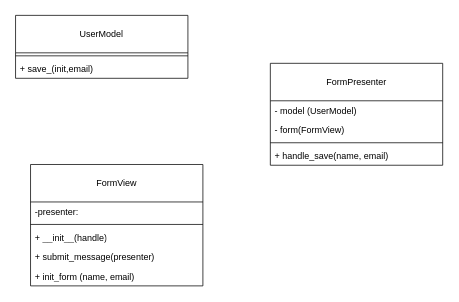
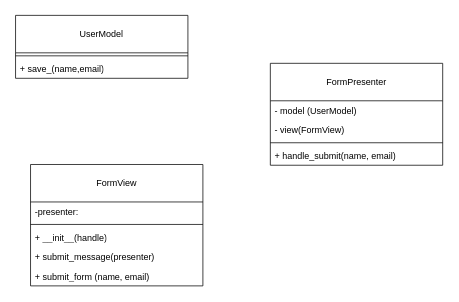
node "+ save_(init,email)": label "+ save_(init,email)" -> "+ save_(name,email)"
node "- form(FormView)": label "- form(FormView)" -> "- view(FormView)"
node "+ handle_save(name, email)": label "+ handle_save(name, email)" -> "+ handle_submit(name, email)"
node "+ init_form (name, email)": label "+ init_form (name, email)" -> "+ submit_form (name, email)"
